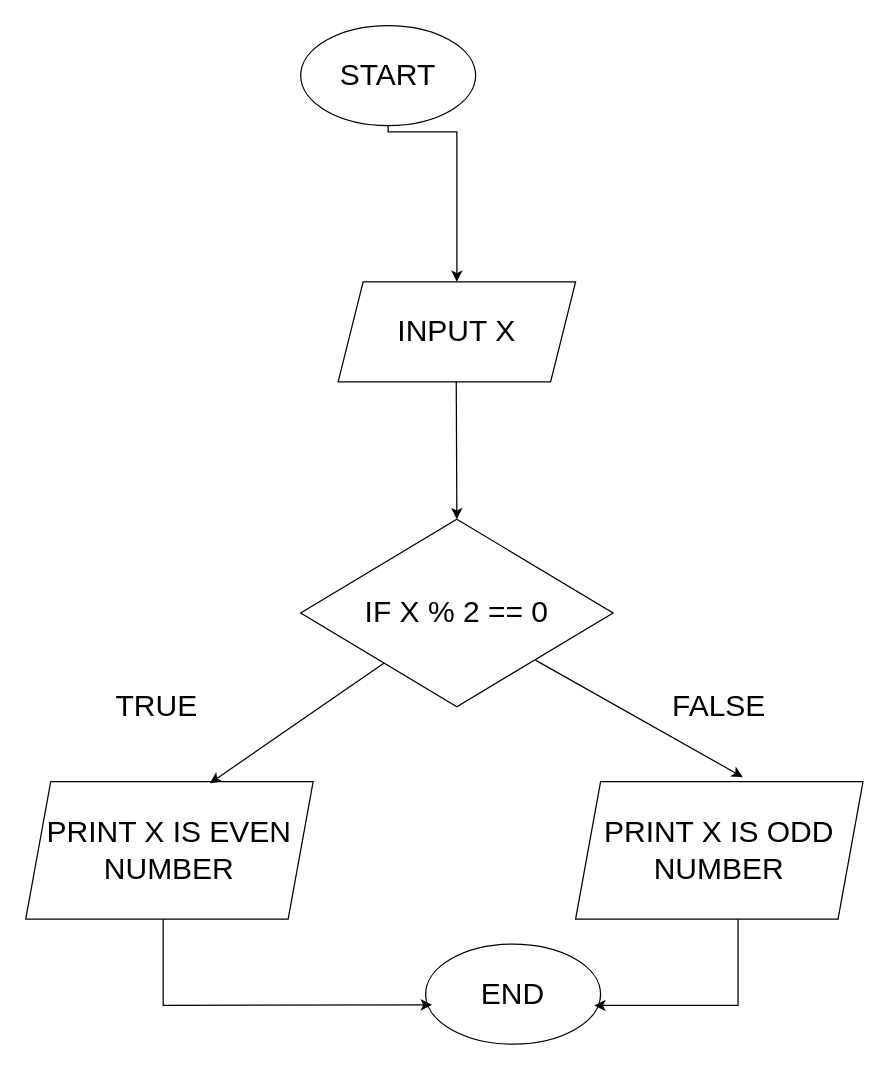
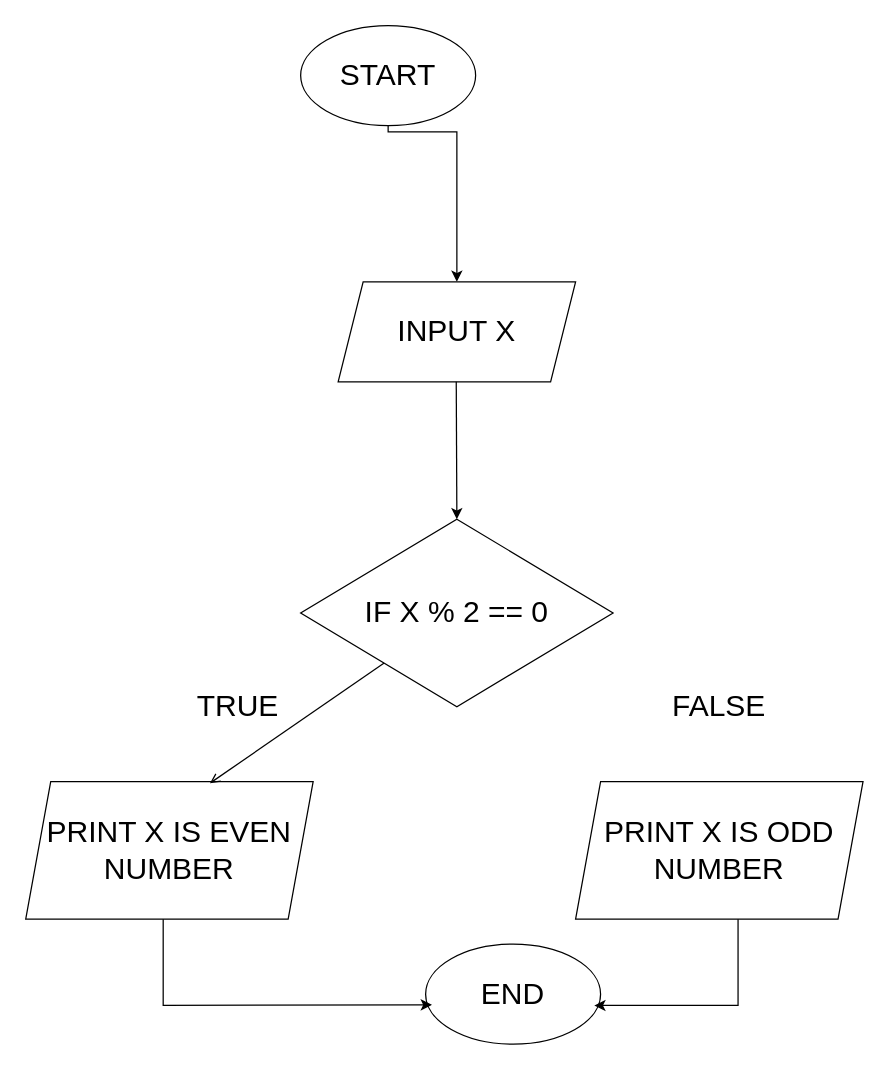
node "TRUE": moved (157, 707) -> (238, 707)
edge "IF X % 2 == 0" -> "PRINT X IS ODD NUMBER": removed
edge "IF X % 2 == 0" -> "PRINT X IS EVEN NUMBER": arrowhead classic -> open
